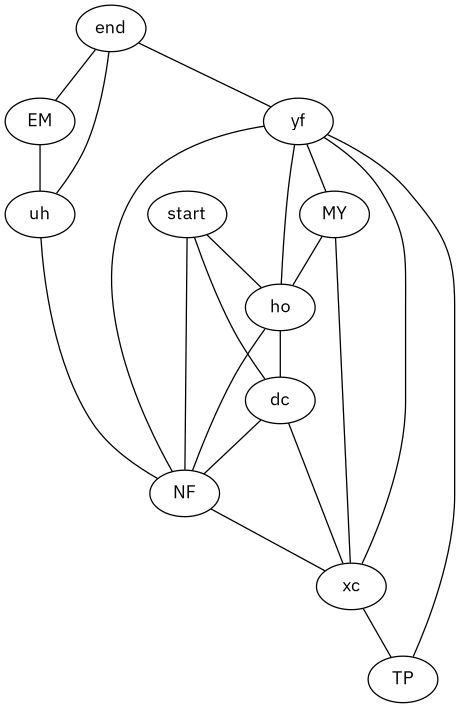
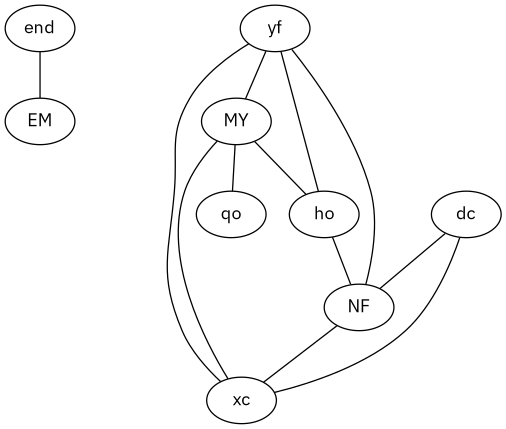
edge "end" -- "yf": removed
node "uh": removed
node "start": removed
node "qo": added
edge "ho" -- "dc": removed
node "TP": removed
